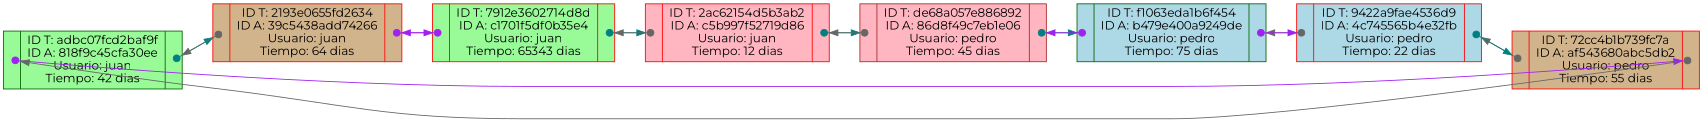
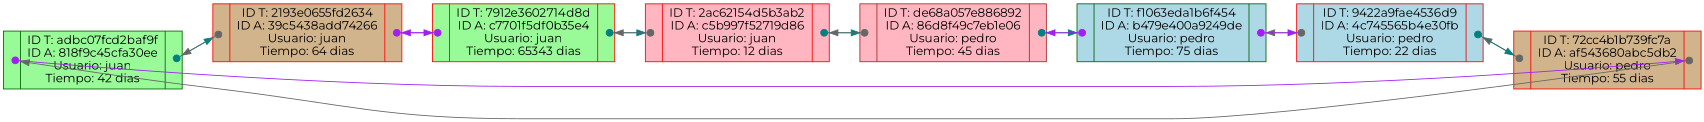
node "ID T: 7912e3602714d8d": text "ID A: c1701f5df0b35e4" -> "ID A: c7701f5df0b35e4"
node "ID T: 9422a9fae4536d9": text "ID A: 4c745565b4e32fb" -> "ID A: 4c745565b4e30fb"
